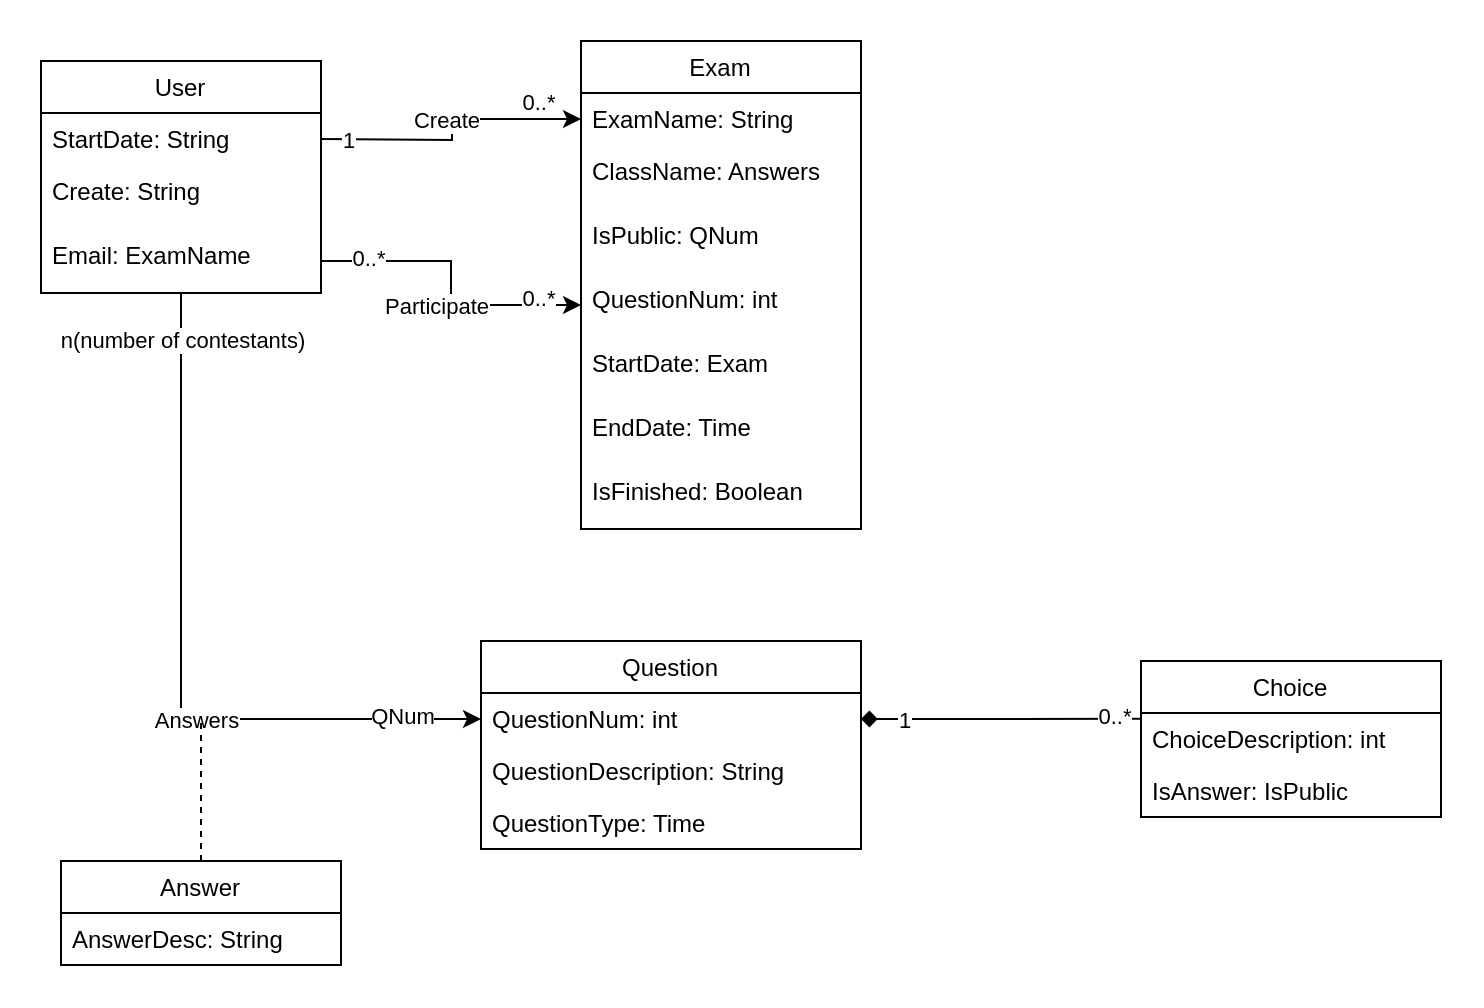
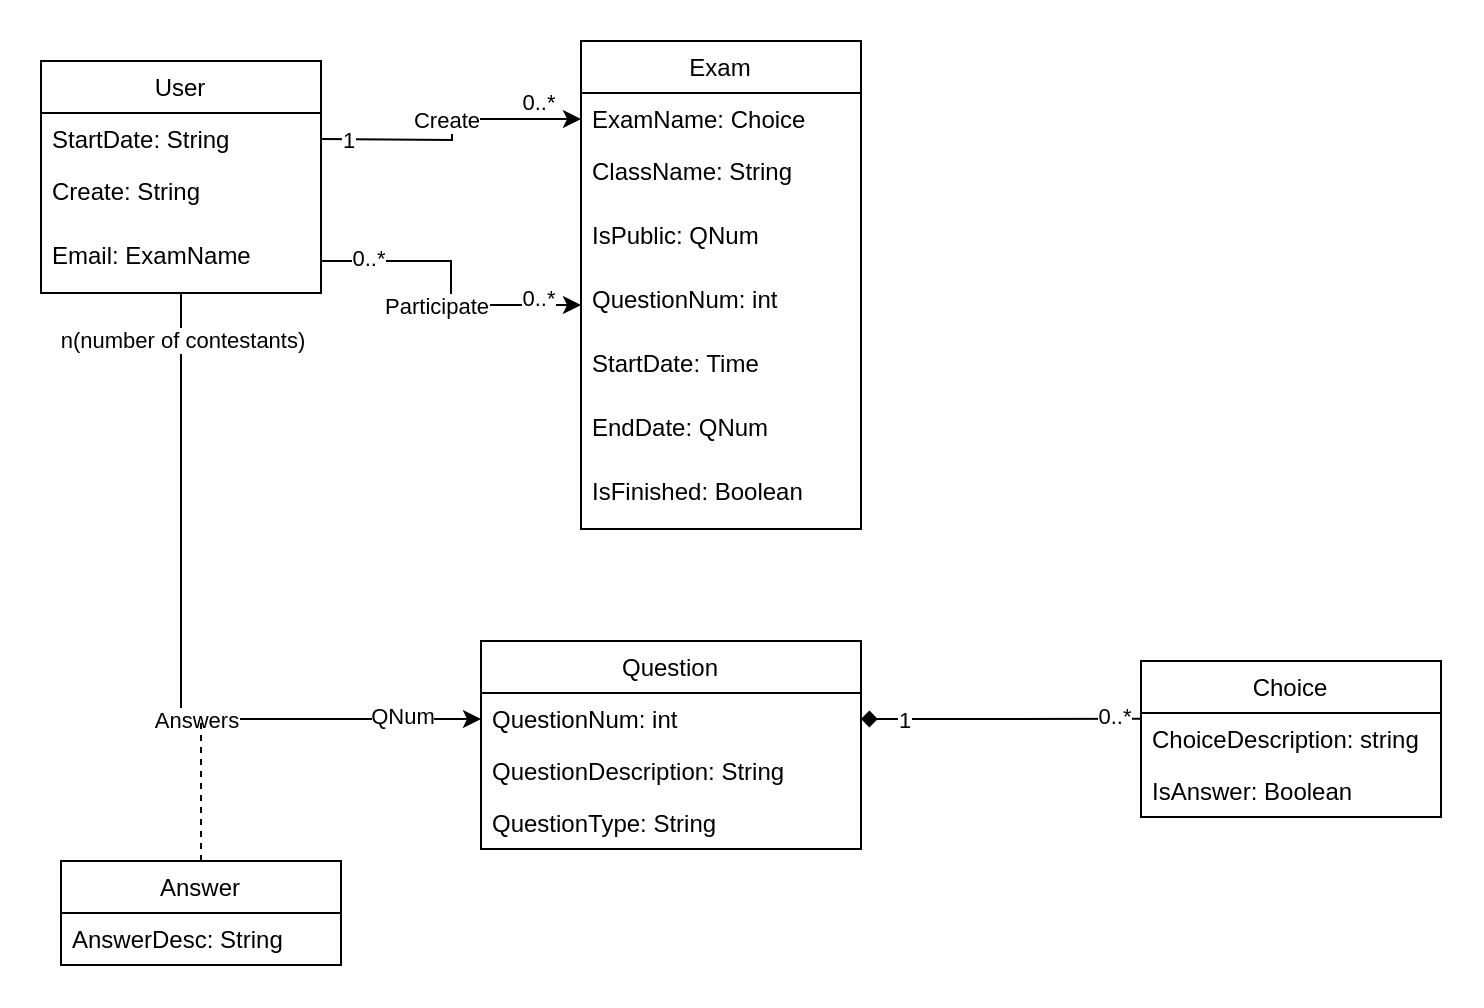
node "ExamName: String": label "ExamName: String" -> "ExamName: Choice"
node "ClassName: Answers": label "ClassName: Answers" -> "ClassName: String"
node "StartDate: Exam": label "StartDate: Exam" -> "StartDate: Time"
node "EndDate: Time": label "EndDate: Time" -> "EndDate: QNum"
node "ChoiceDescription: int": label "ChoiceDescription: int" -> "ChoiceDescription: string"
node "IsAnswer: IsPublic": label "IsAnswer: IsPublic" -> "IsAnswer: Boolean"
node "QuestionType: Time": label "QuestionType: Time" -> "QuestionType: String"
